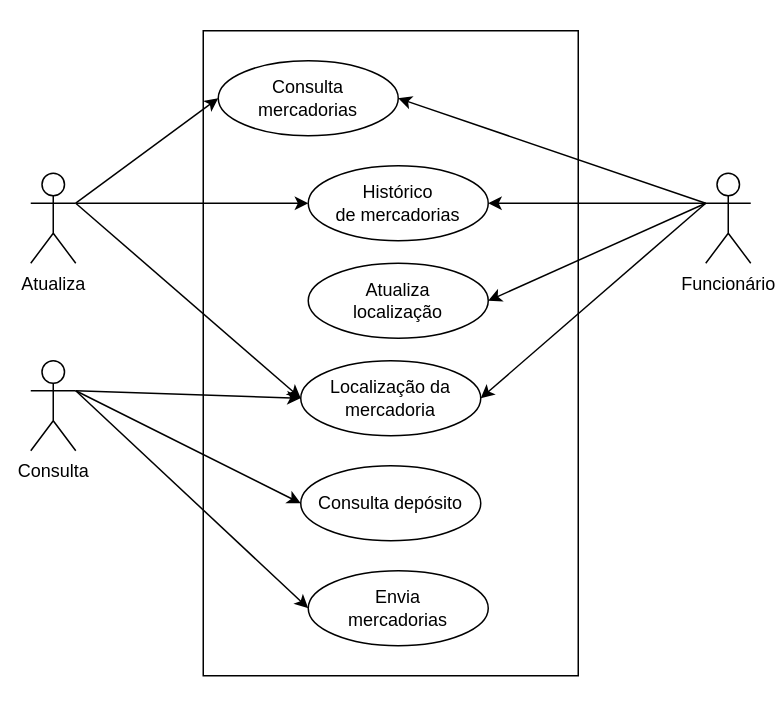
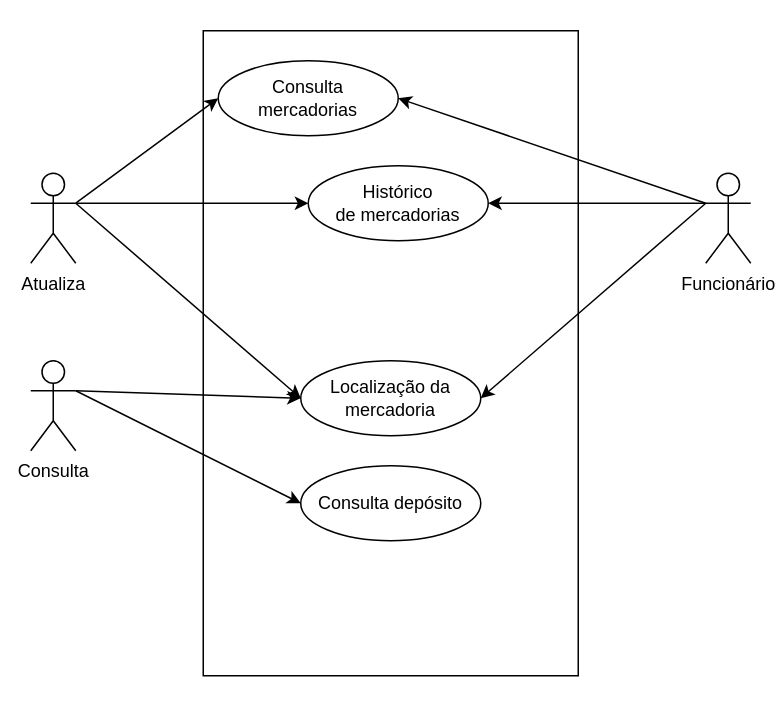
edge "Funcionário" -> "Atualiza localização": removed
node "Atualiza localização": removed
edge "Consulta" -> "Envia mercadorias": removed
node "Envia mercadorias": removed
